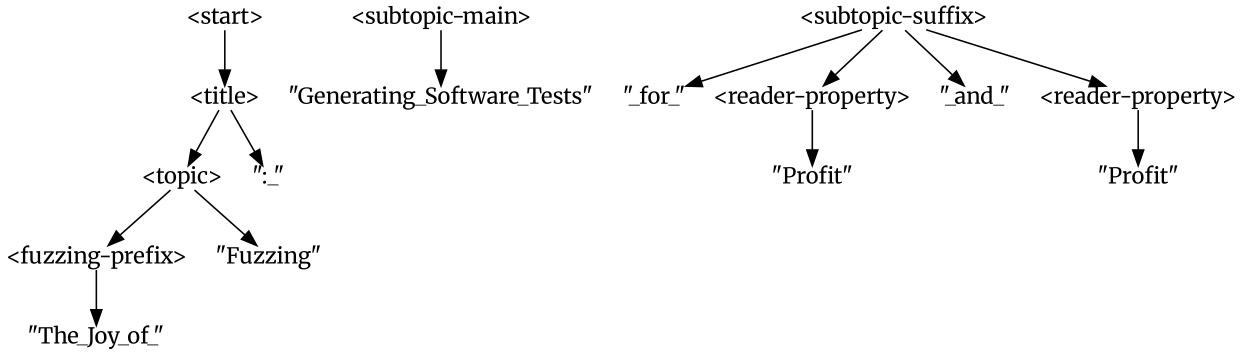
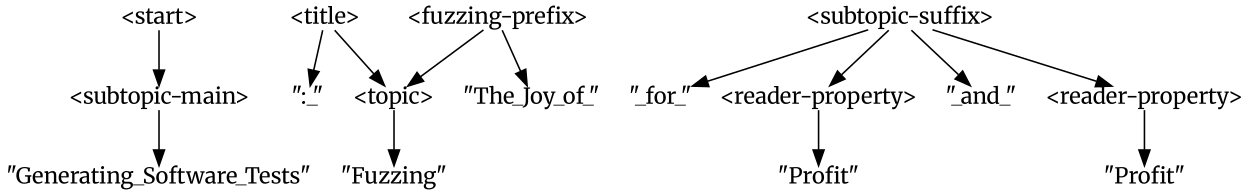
edge "<start>" -> "<title>": now "<start>" -> "<subtopic-main>"
edge "<topic>" -> "<fuzzing-prefix>": reversed
